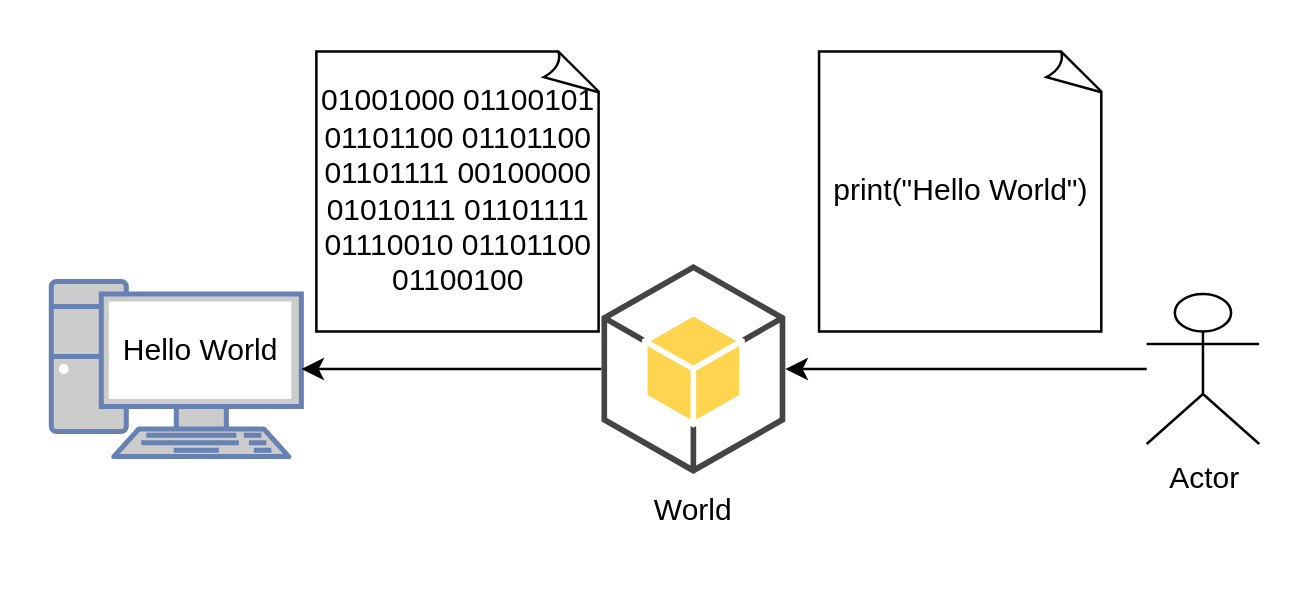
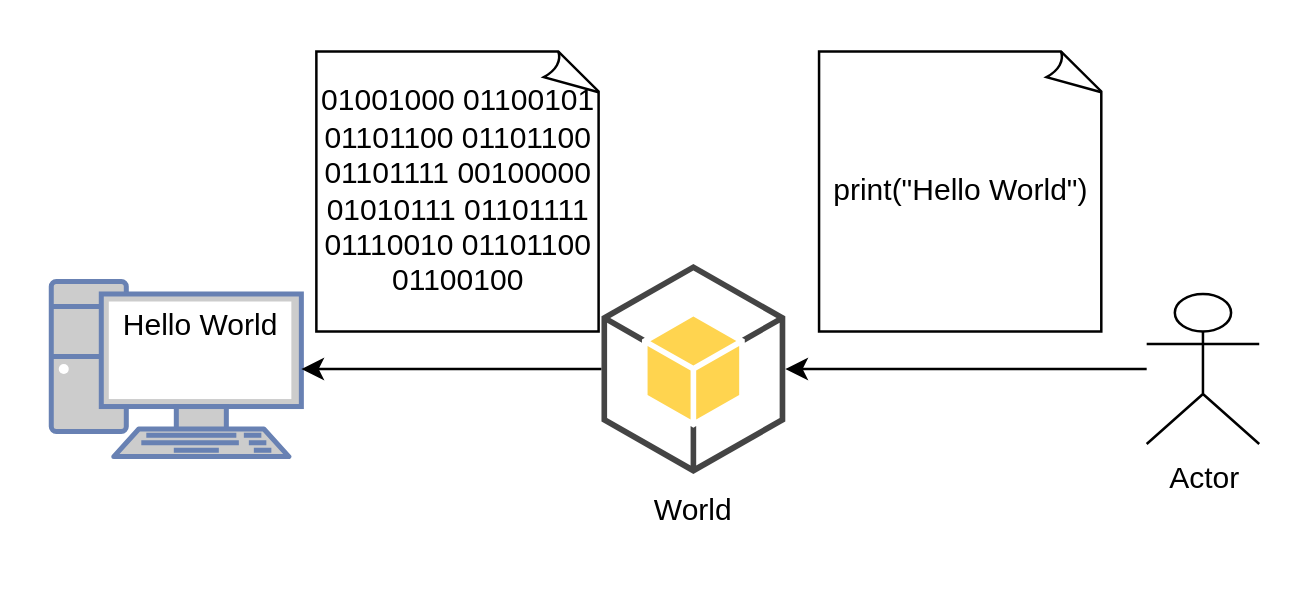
node "Hello World": moved (201, 351) -> (201, 326)
